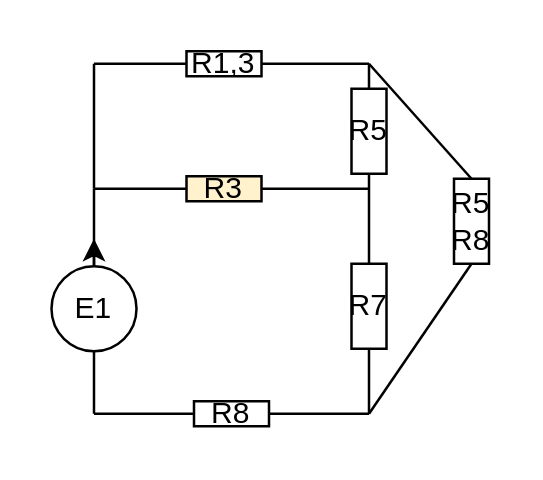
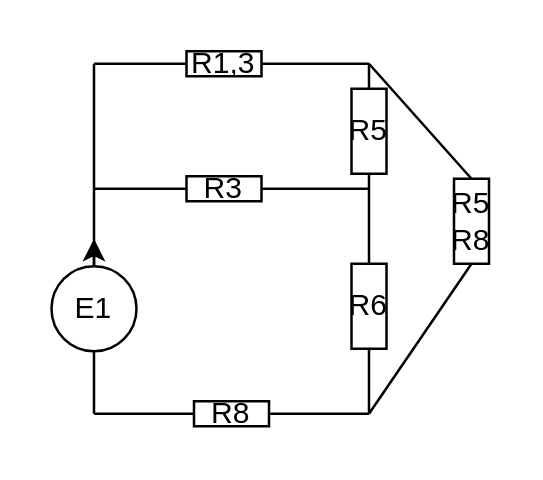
node "R3": fillcolor #fff2cc -> #ffffff
node "R7": label "R7" -> "R6"
